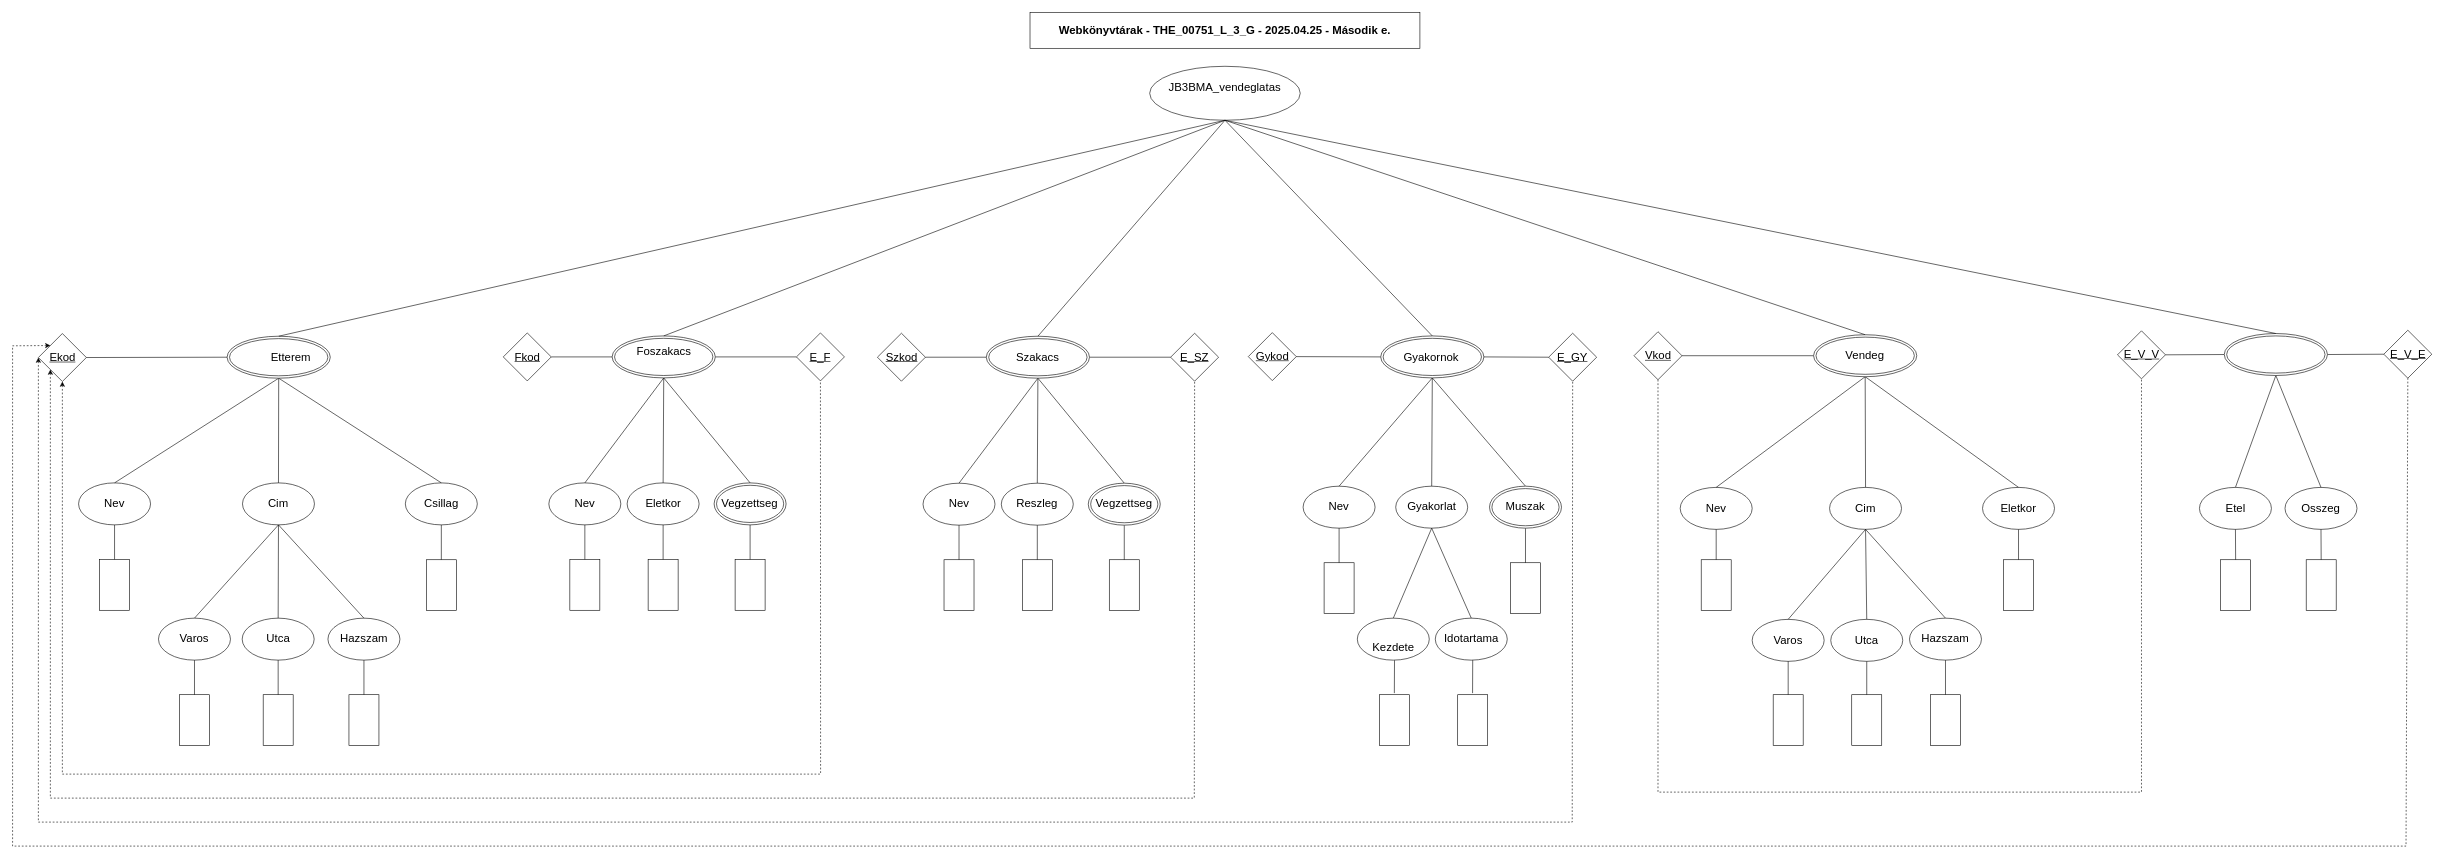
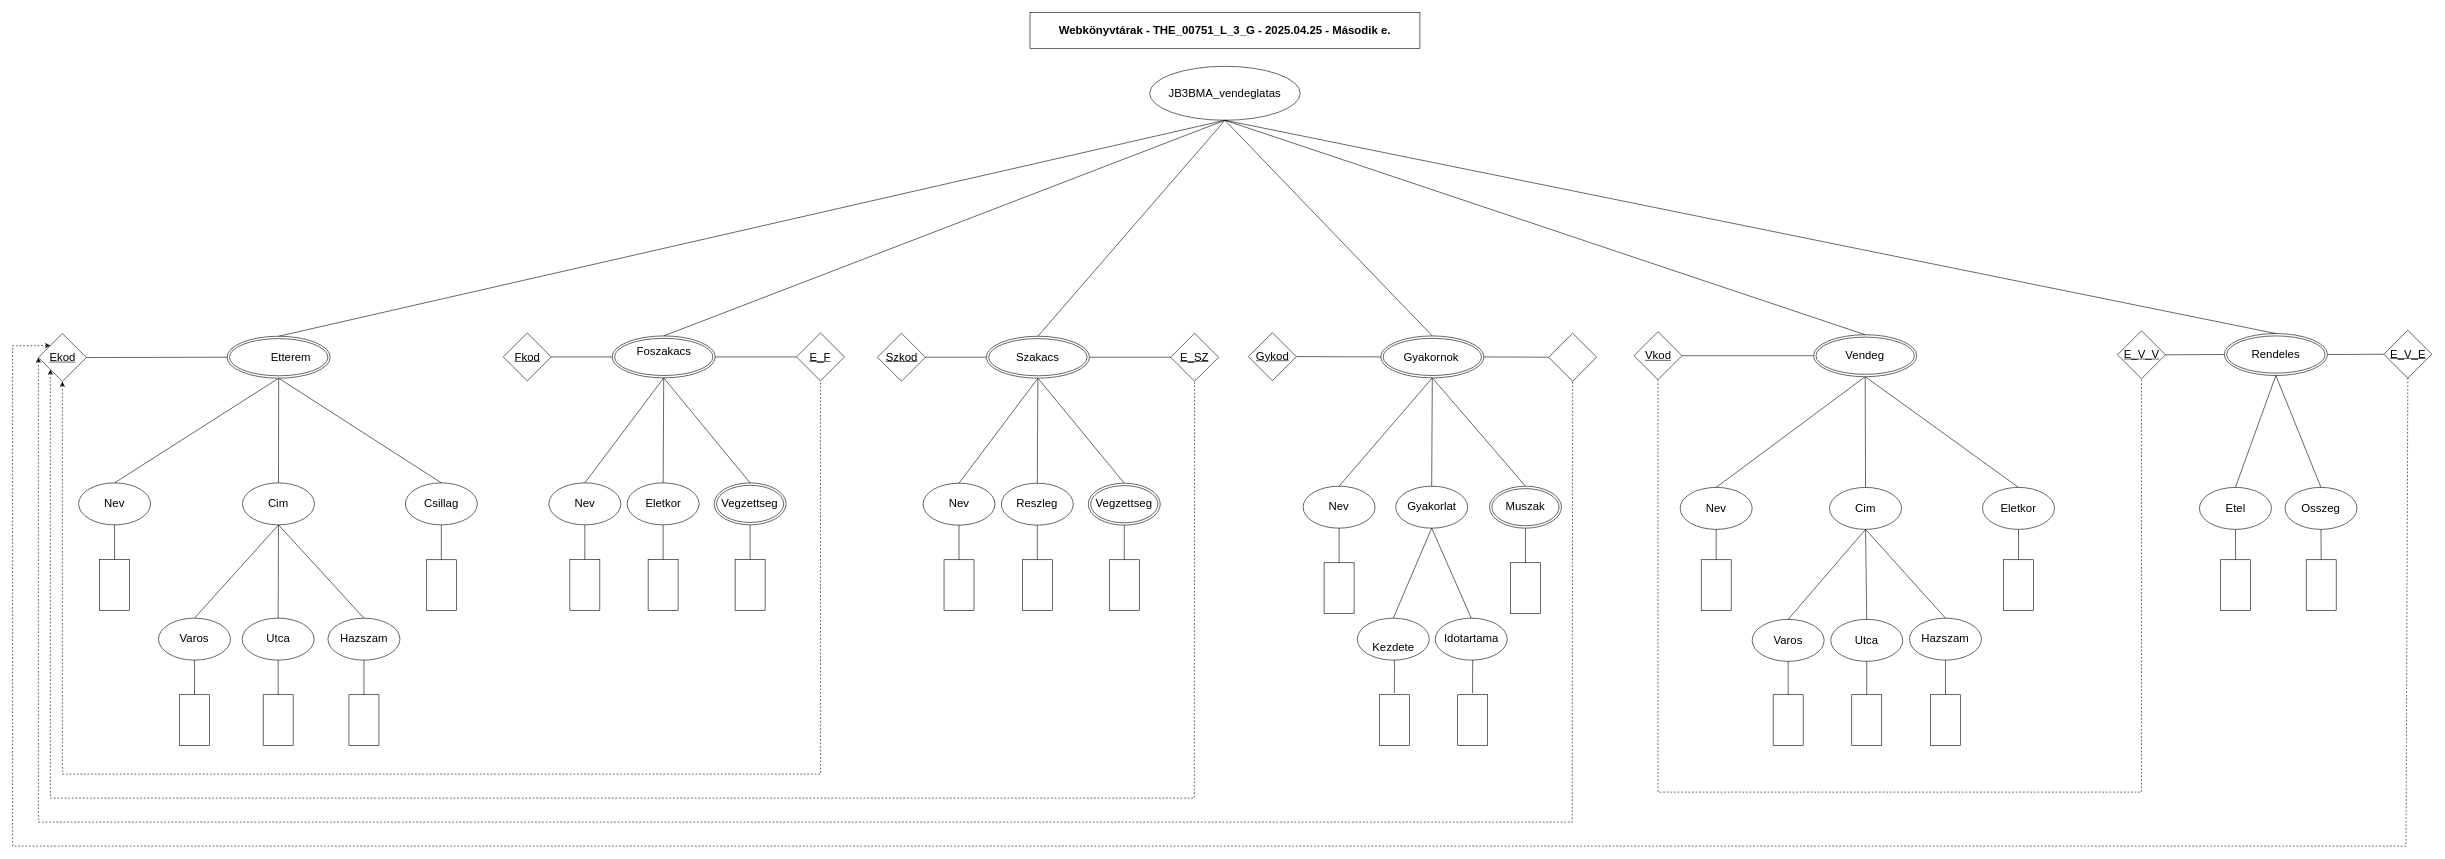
node "JB3BMA_vendeglatas": moved (1225, 87) -> (1225, 93)
node "Rendeles": added
node "E_GY": removed
